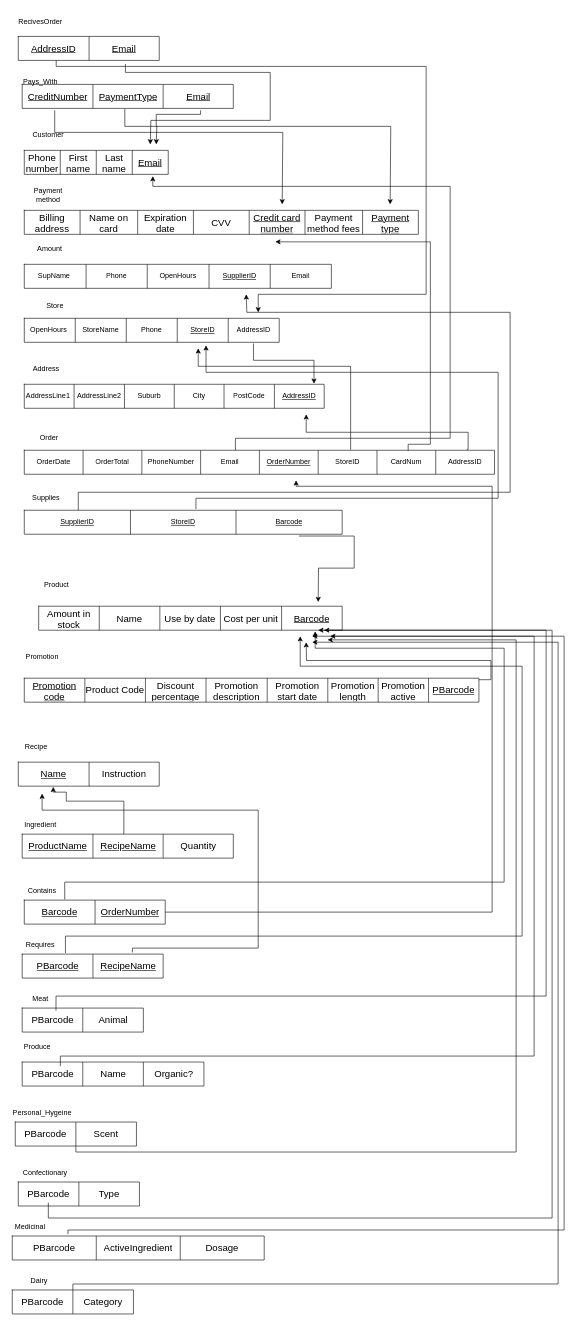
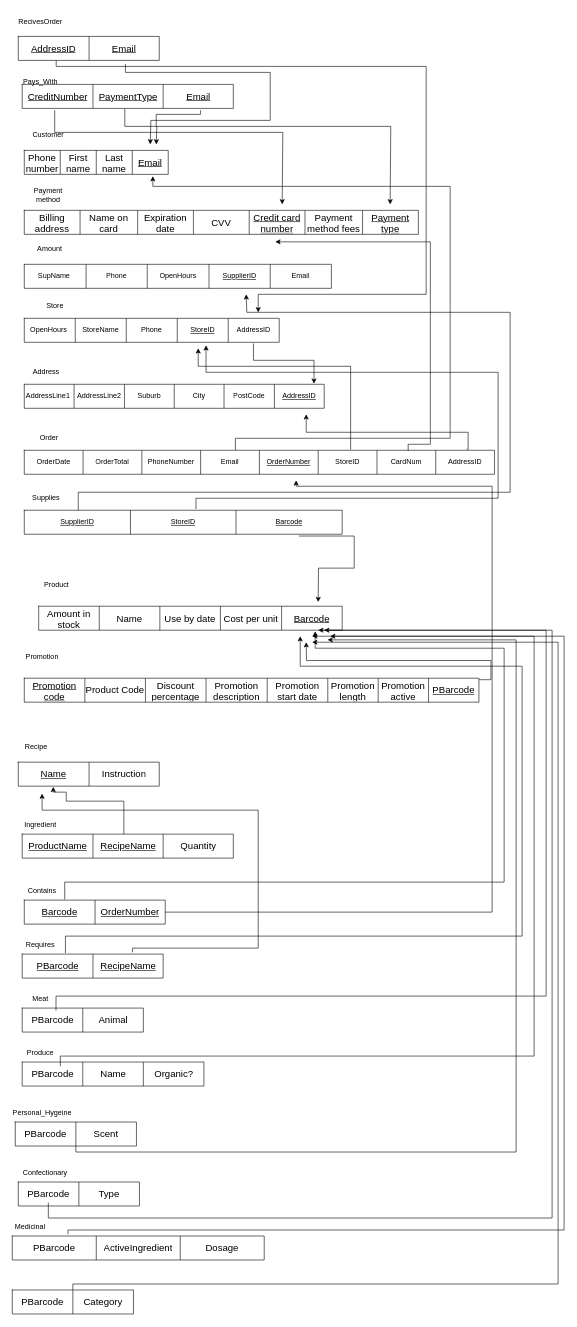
node "Address": size 62x18 -> 62x24
node "Produce": moved (37, 1047) -> (40, 1053)
node "Dairy": removed
